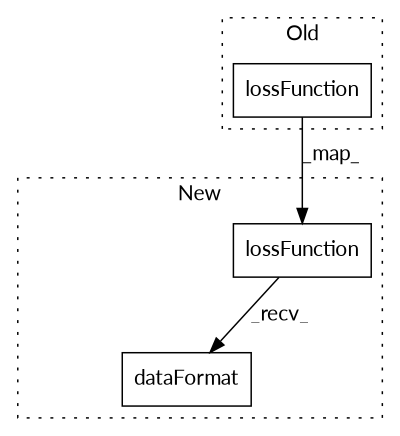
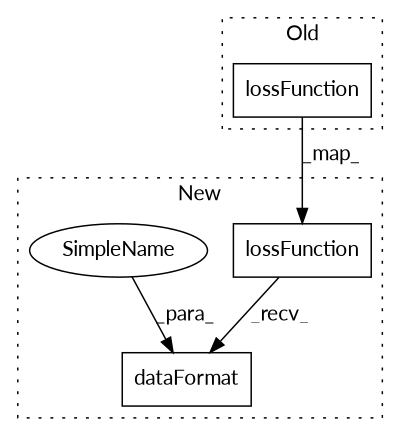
node "SimpleName": added
